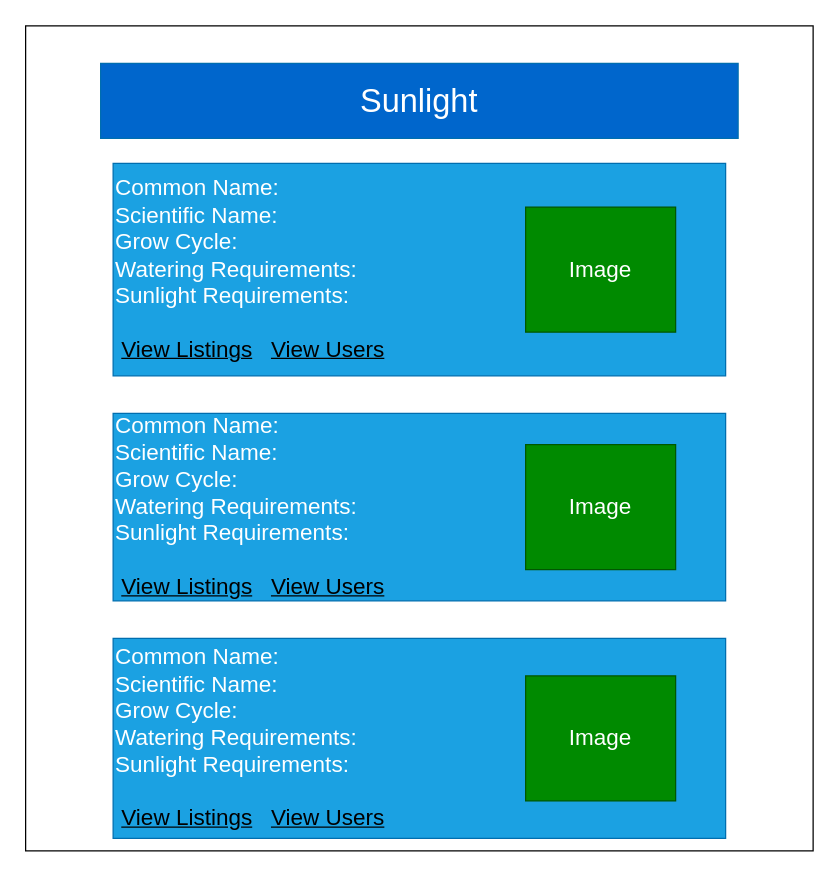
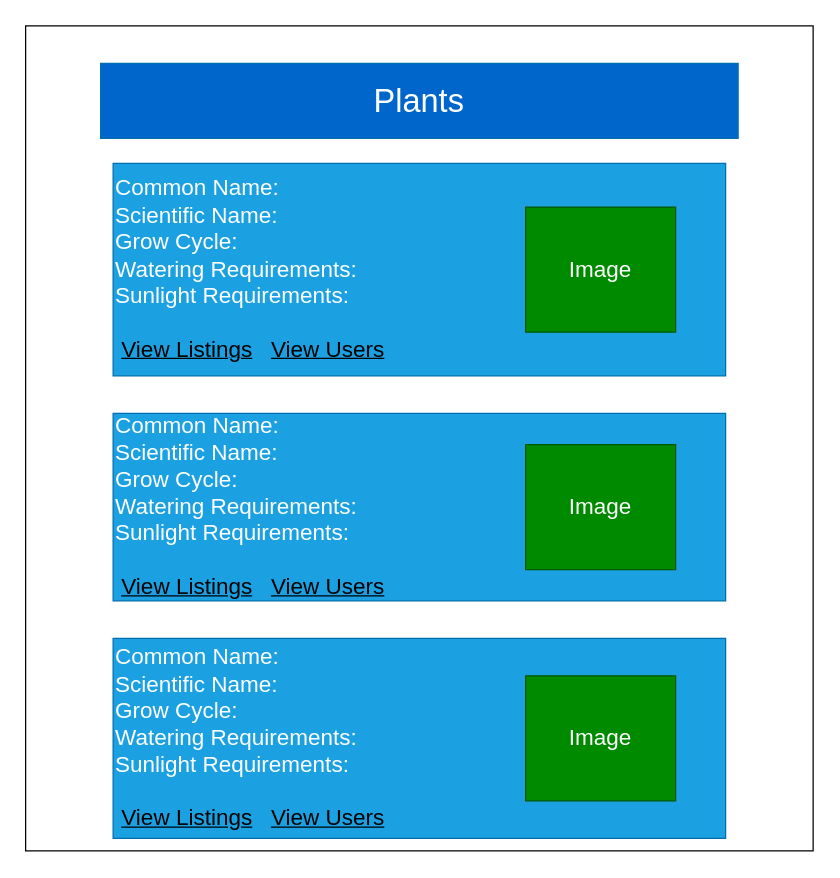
node "Sunlight": label "Sunlight" -> "Plants"
